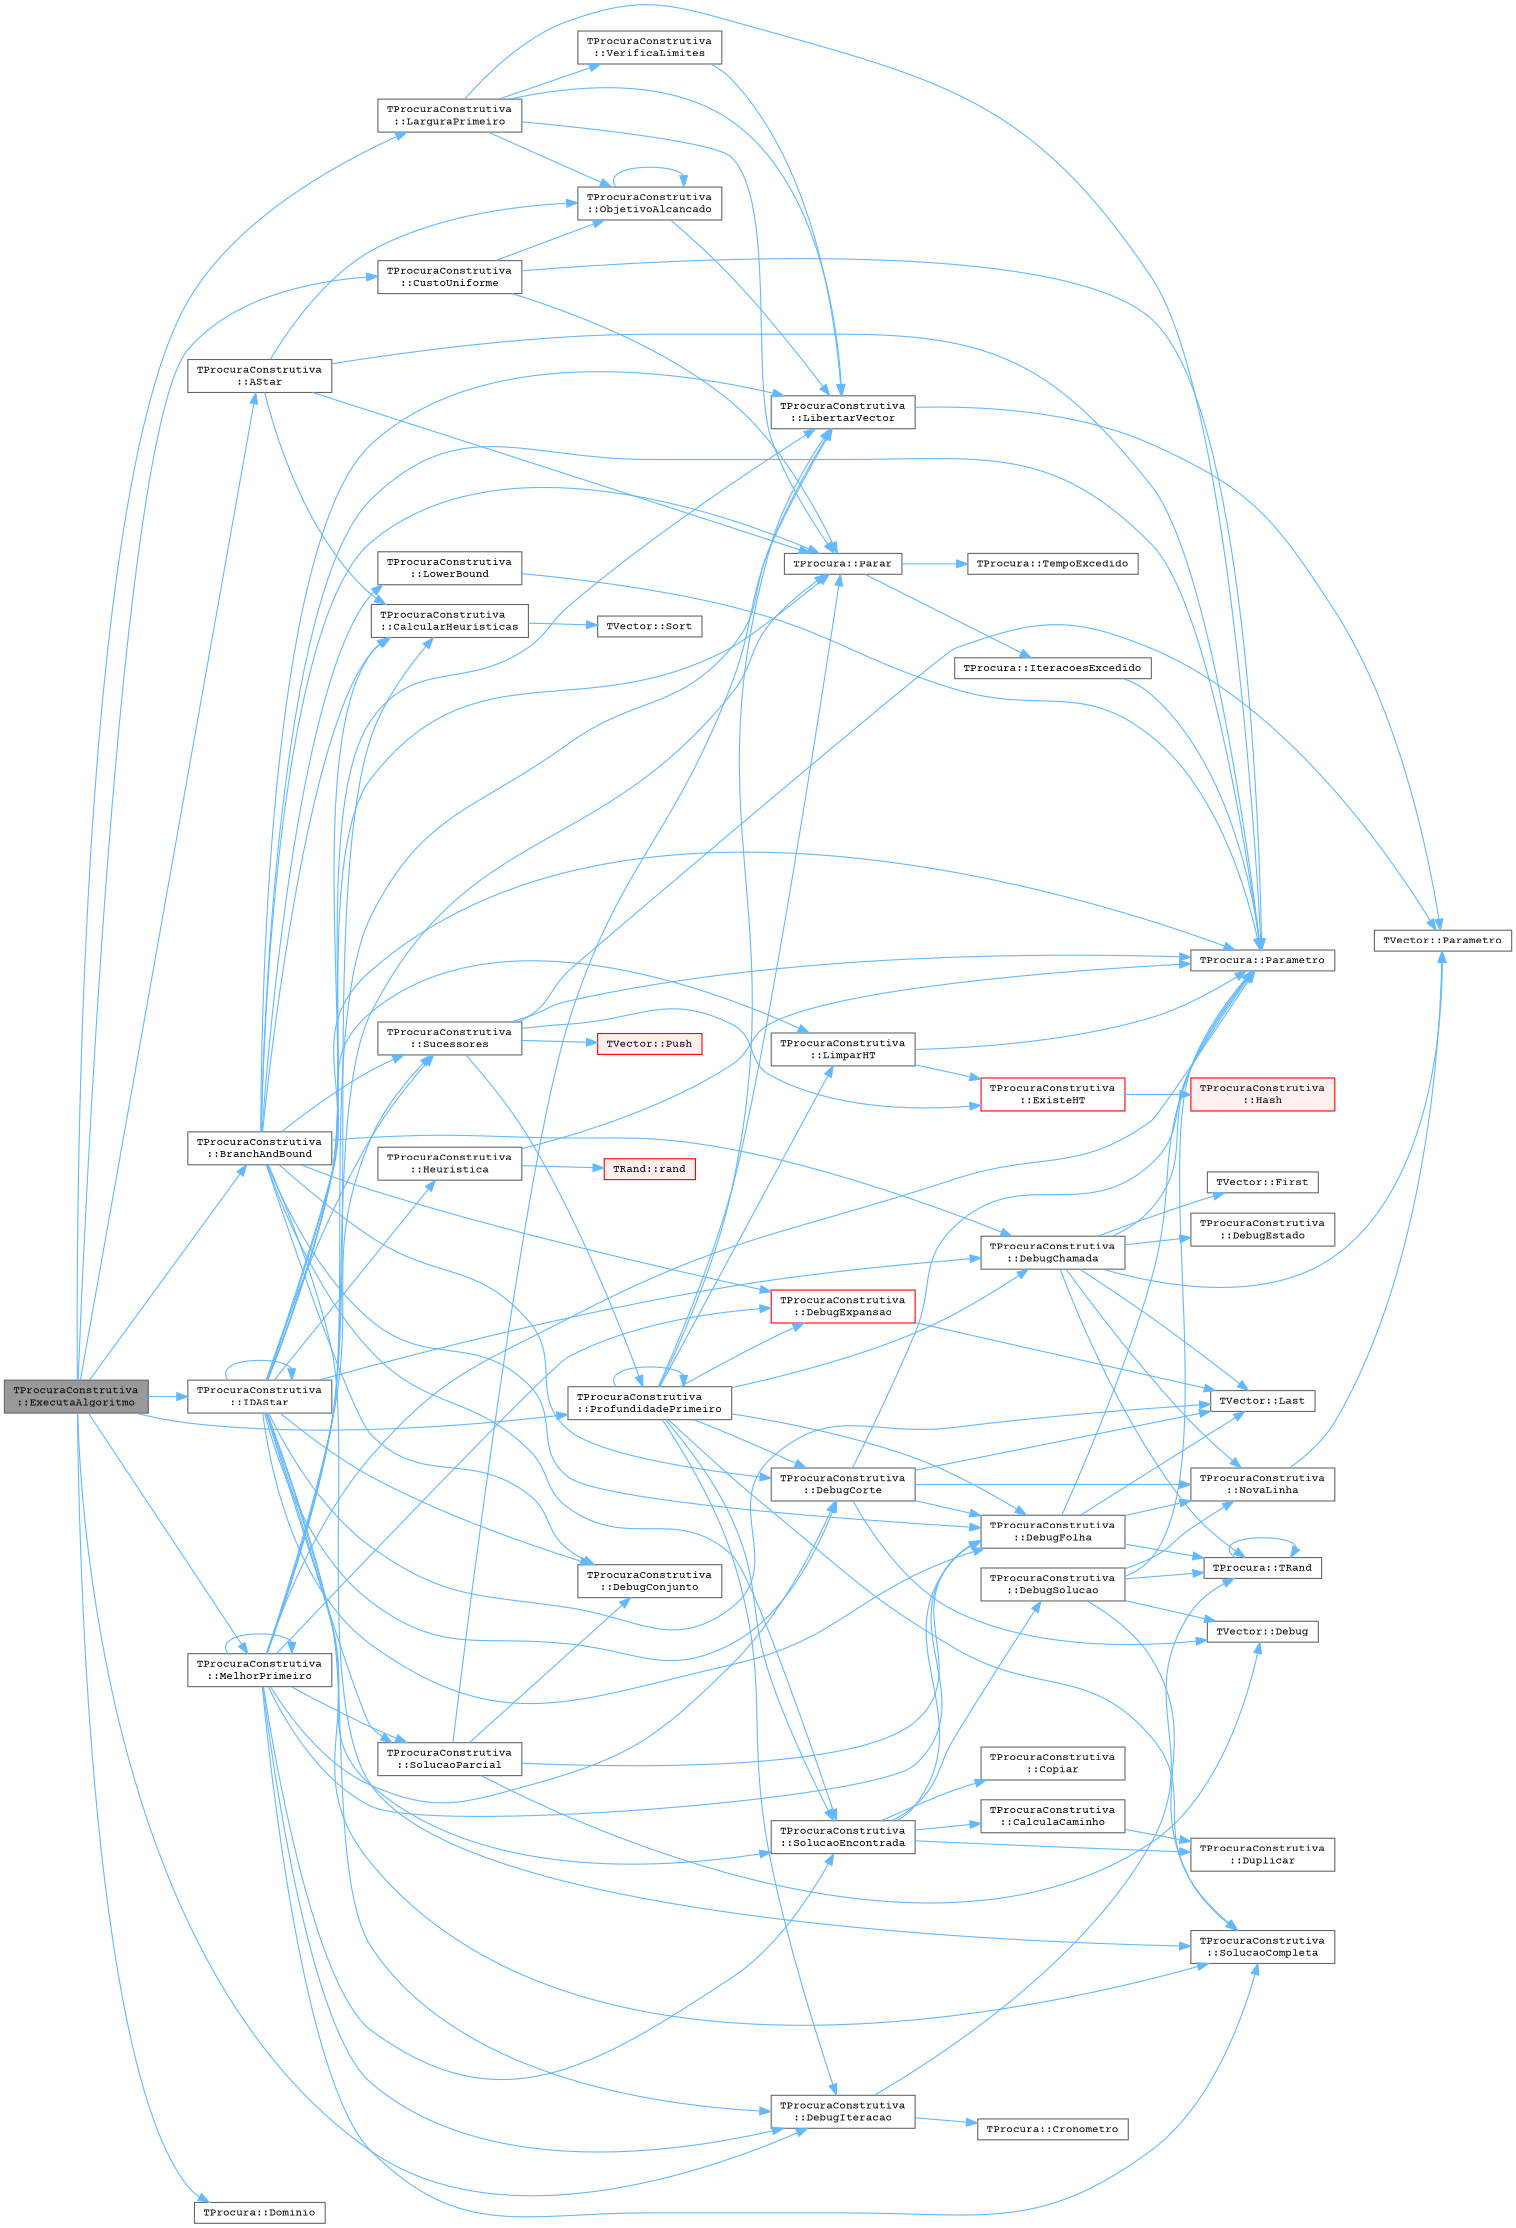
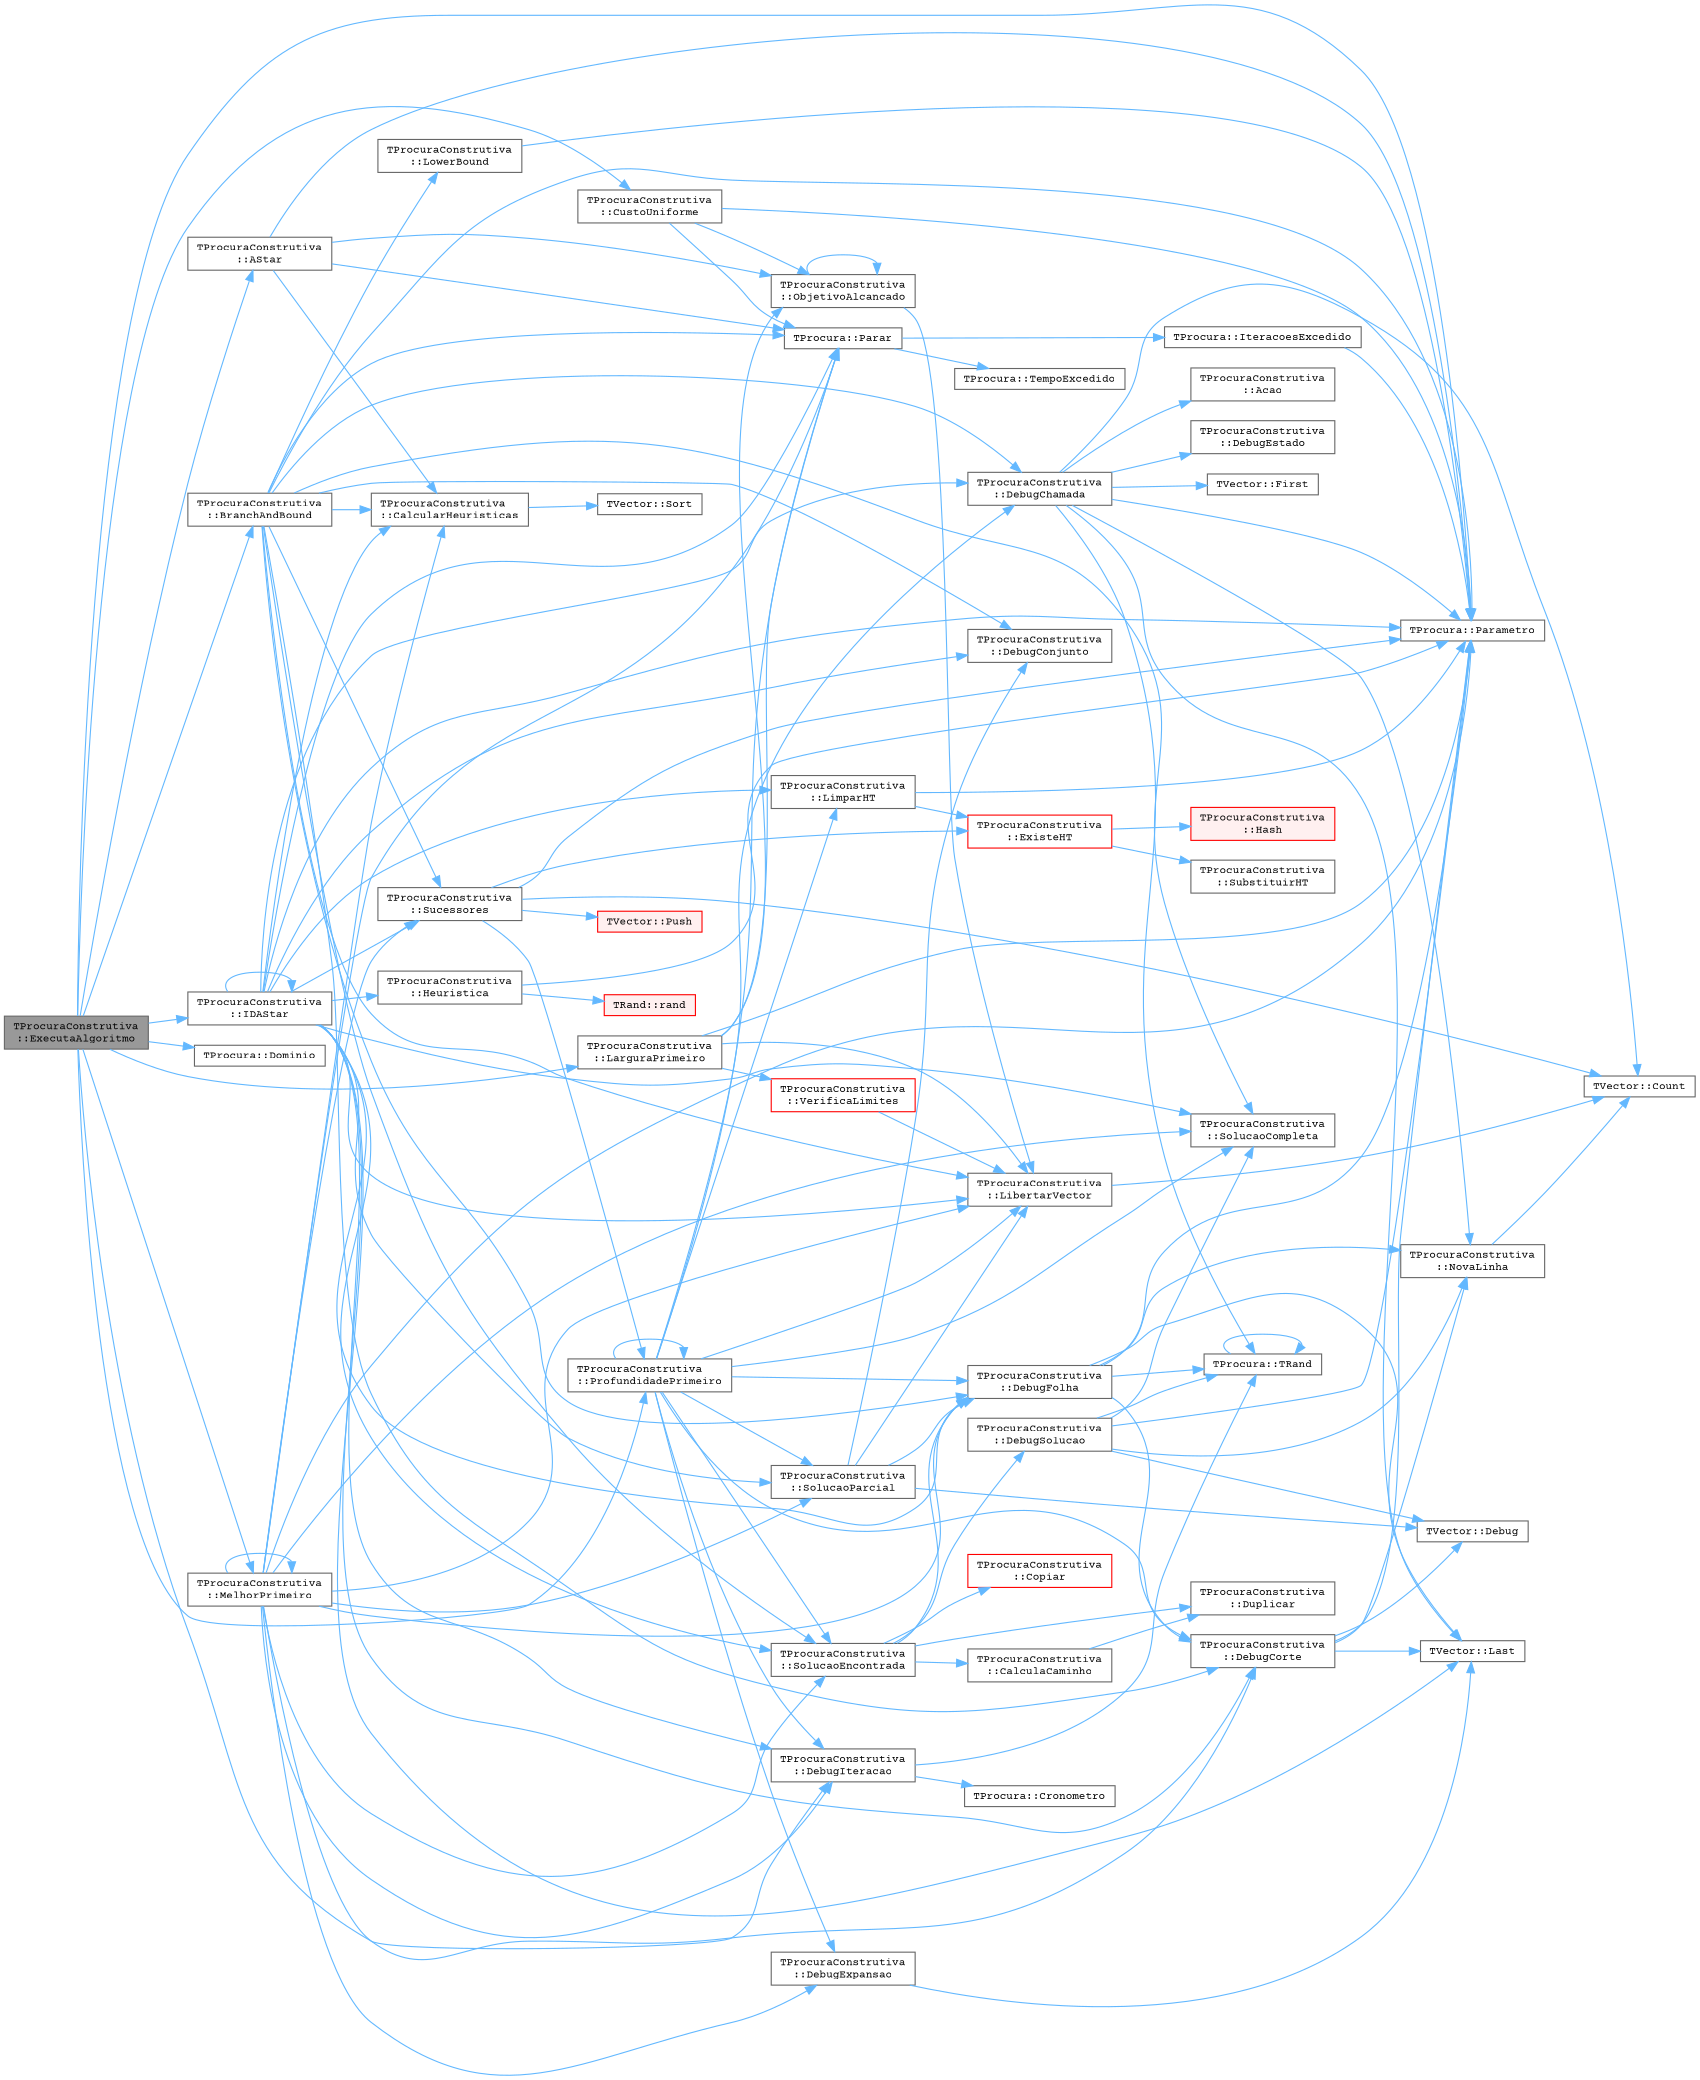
edge "TProcuraConstrutiva ::ExecutaAlgoritmo" -> "TProcura::Parametro": added
node "TProcuraConstrutiva ::VerificaLimites": color grey40 -> red
node "TProcuraConstrutiva ::Acao": added
node "TProcuraConstrutiva ::SubstituirHT": added
node "TVector::Parametro": label "TVector::Parametro" -> "TVector::Count"
edge "TProcuraConstrutiva ::BranchAndBound" -> "TProcuraConstrutiva ::DebugExpansao": removed
node "TProcuraConstrutiva ::DebugExpansao": color red -> grey40
edge "TProcuraConstrutiva ::ProfundidadePrimeiro" -> "TProcuraConstrutiva ::SolucaoParcial": added
edge "TProcuraConstrutiva ::DebugCorte" -> "TProcuraConstrutiva ::DebugFolha": reversed
node "TProcuraConstrutiva ::Copiar": color grey40 -> red
